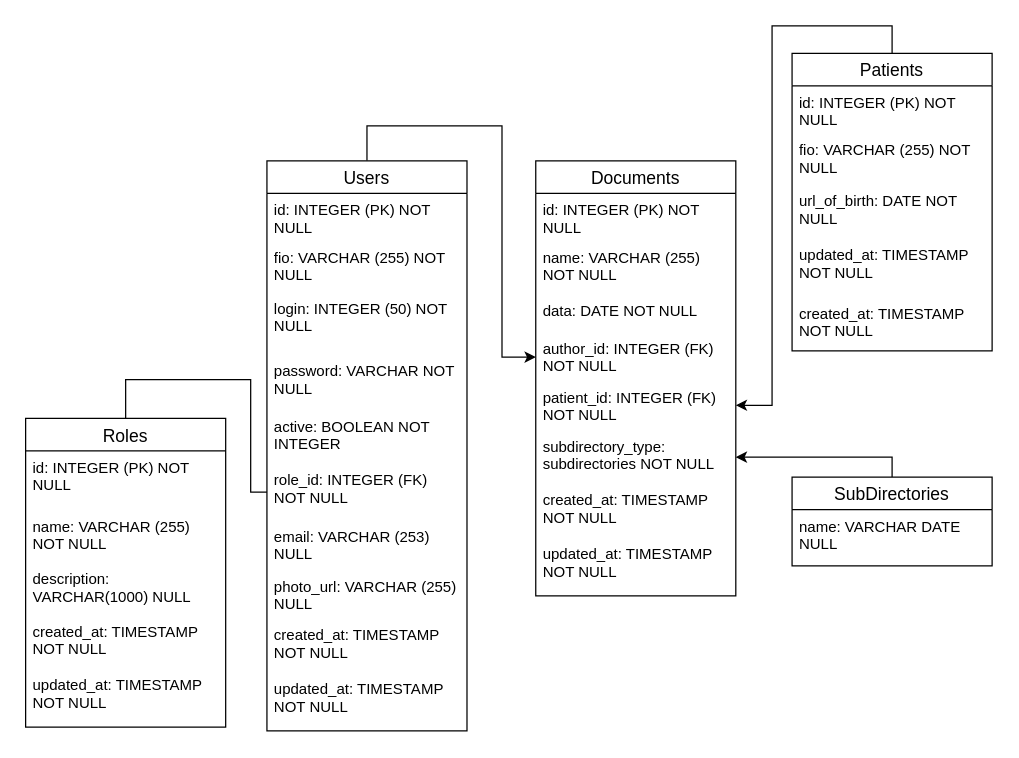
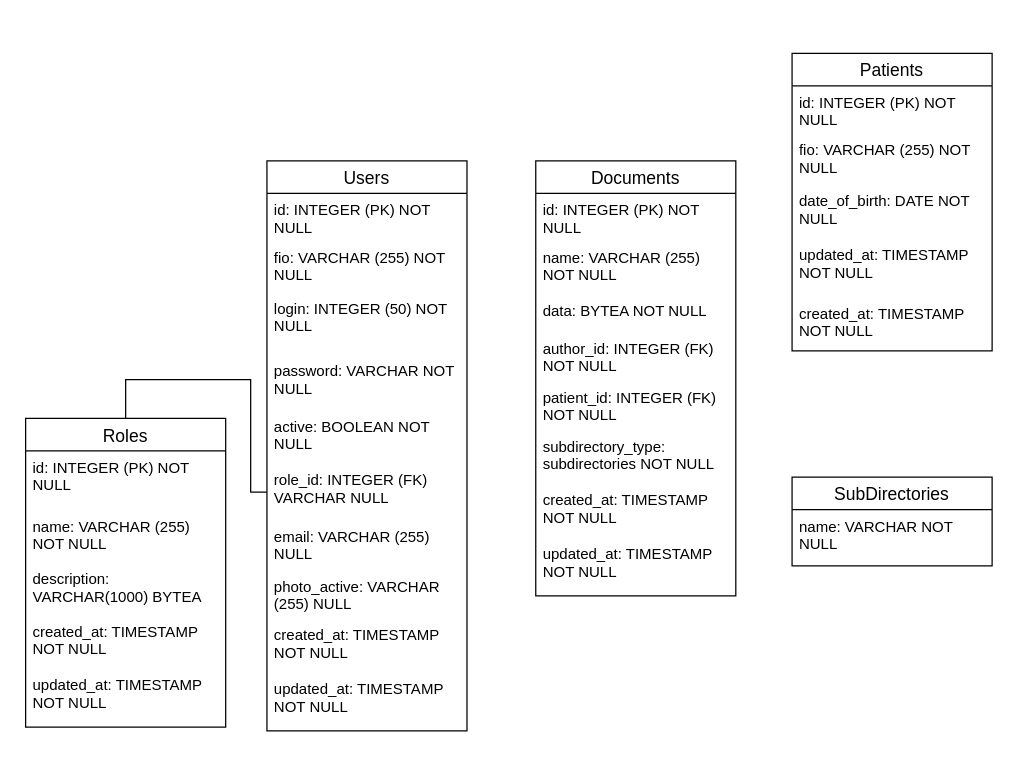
edge "Patients" -> "patient_id: INTEGER (FK) NOT NULL": removed
edge "Users" -> "author_id: INTEGER (FK) NOT NULL": removed
node "url_of_birth: DATE NOT NULL": label "url_of_birth: DATE NOT NULL" -> "date_of_birth: DATE NOT NULL"
node "data: DATE NOT NULL": label "data: DATE NOT NULL" -> "data: BYTEA NOT NULL"
node "active: BOOLEAN NOT INTEGER": label "active: BOOLEAN NOT INTEGER" -> "active: BOOLEAN NOT NULL"
edge "SubDirectories" -> "subdirectory_type: subdirectories NOT NULL": removed
node "role_id: INTEGER (FK) NOT NULL": label "role_id: INTEGER (FK) NOT NULL" -> "role_id: INTEGER (FK) VARCHAR NULL"
node "name: VARCHAR DATE NULL": label "name: VARCHAR DATE NULL" -> "name: VARCHAR NOT NULL"
node "email: VARCHAR (253) NULL": label "email: VARCHAR (253) NULL" -> "email: VARCHAR (255) NULL"
node "description: VARCHAR(1000) NULL": label "description: VARCHAR(1000) NULL" -> "description: VARCHAR(1000) BYTEA"
node "photo_url: VARCHAR (255) NULL": label "photo_url: VARCHAR (255) NULL" -> "photo_active: VARCHAR (255) NULL"
